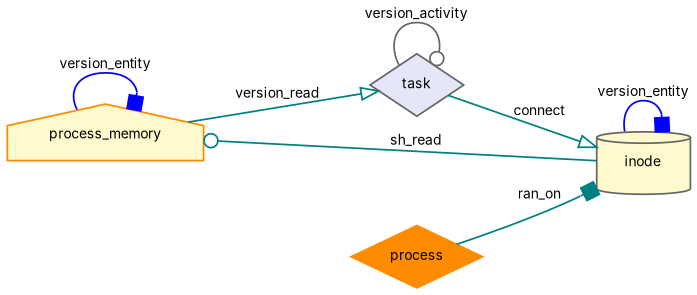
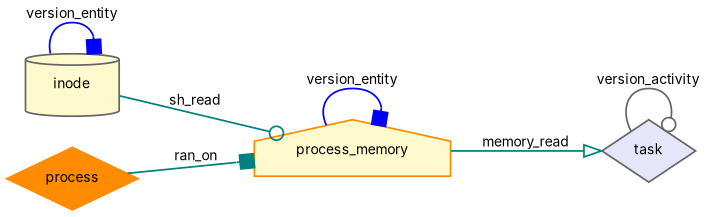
edge "process_memory" -> "task": label "version_read" -> "memory_read"
edge "task" -> "inode": removed, label "connect"
edge "process" -> "inode": now "process" -> "process_memory"
